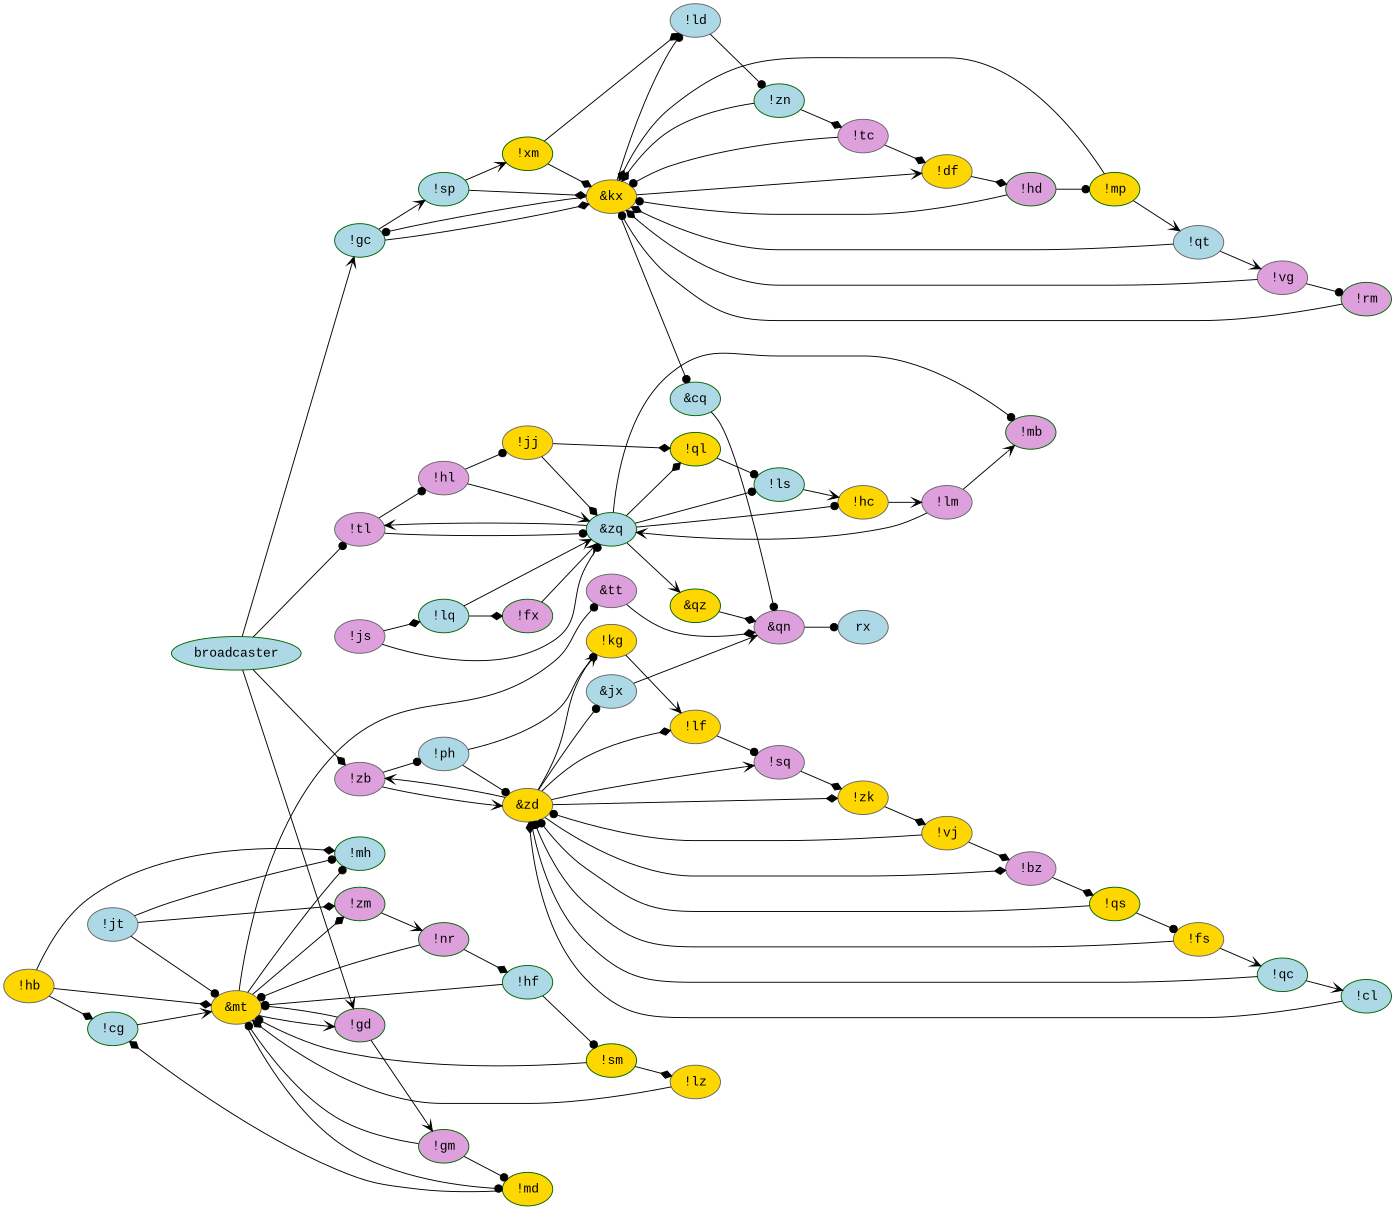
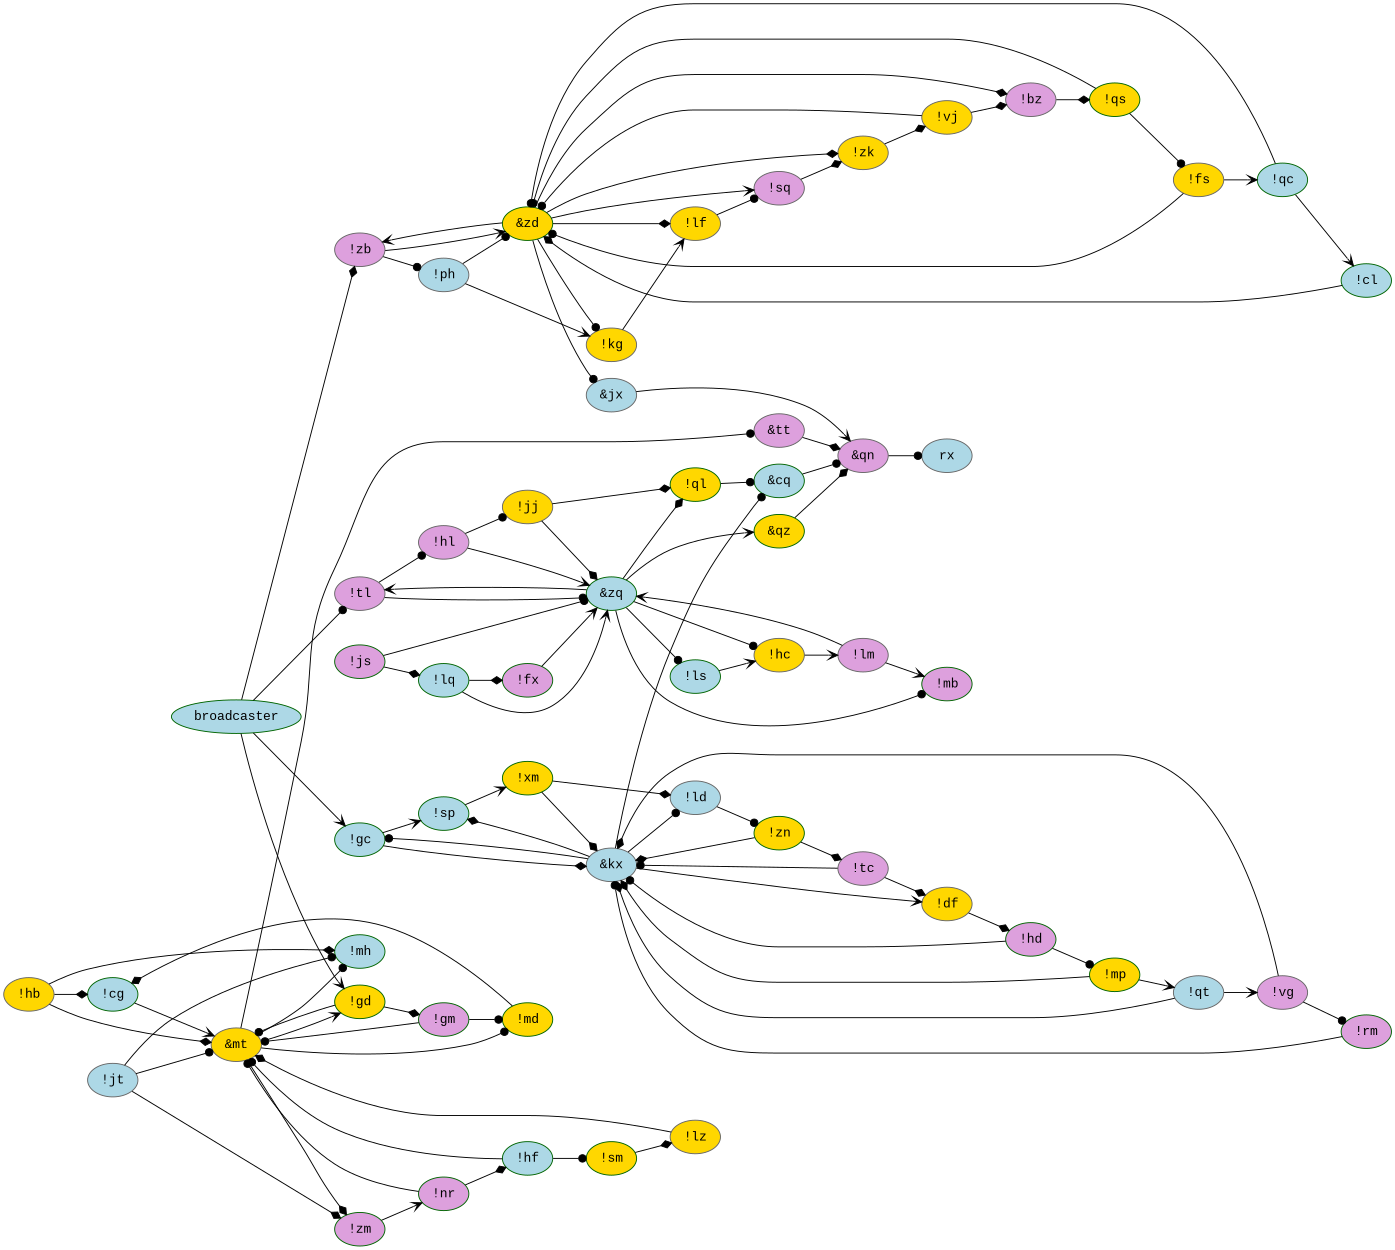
node "!zn": fillcolor lightblue -> gold
edge "!sp" -> "&kx": reversed
node "&kx": fillcolor gold -> lightblue
edge "!ql" -> "!ls": now "!ql" -> "&cq"
node "!js": color gray40 -> darkgreen
node "&zd": color gray40 -> darkgreen
node "!gd": fillcolor plum -> gold
edge "!sm" -> "&mt": removed
edge "!gd" -> "!gm": arrowhead vee -> diamond
